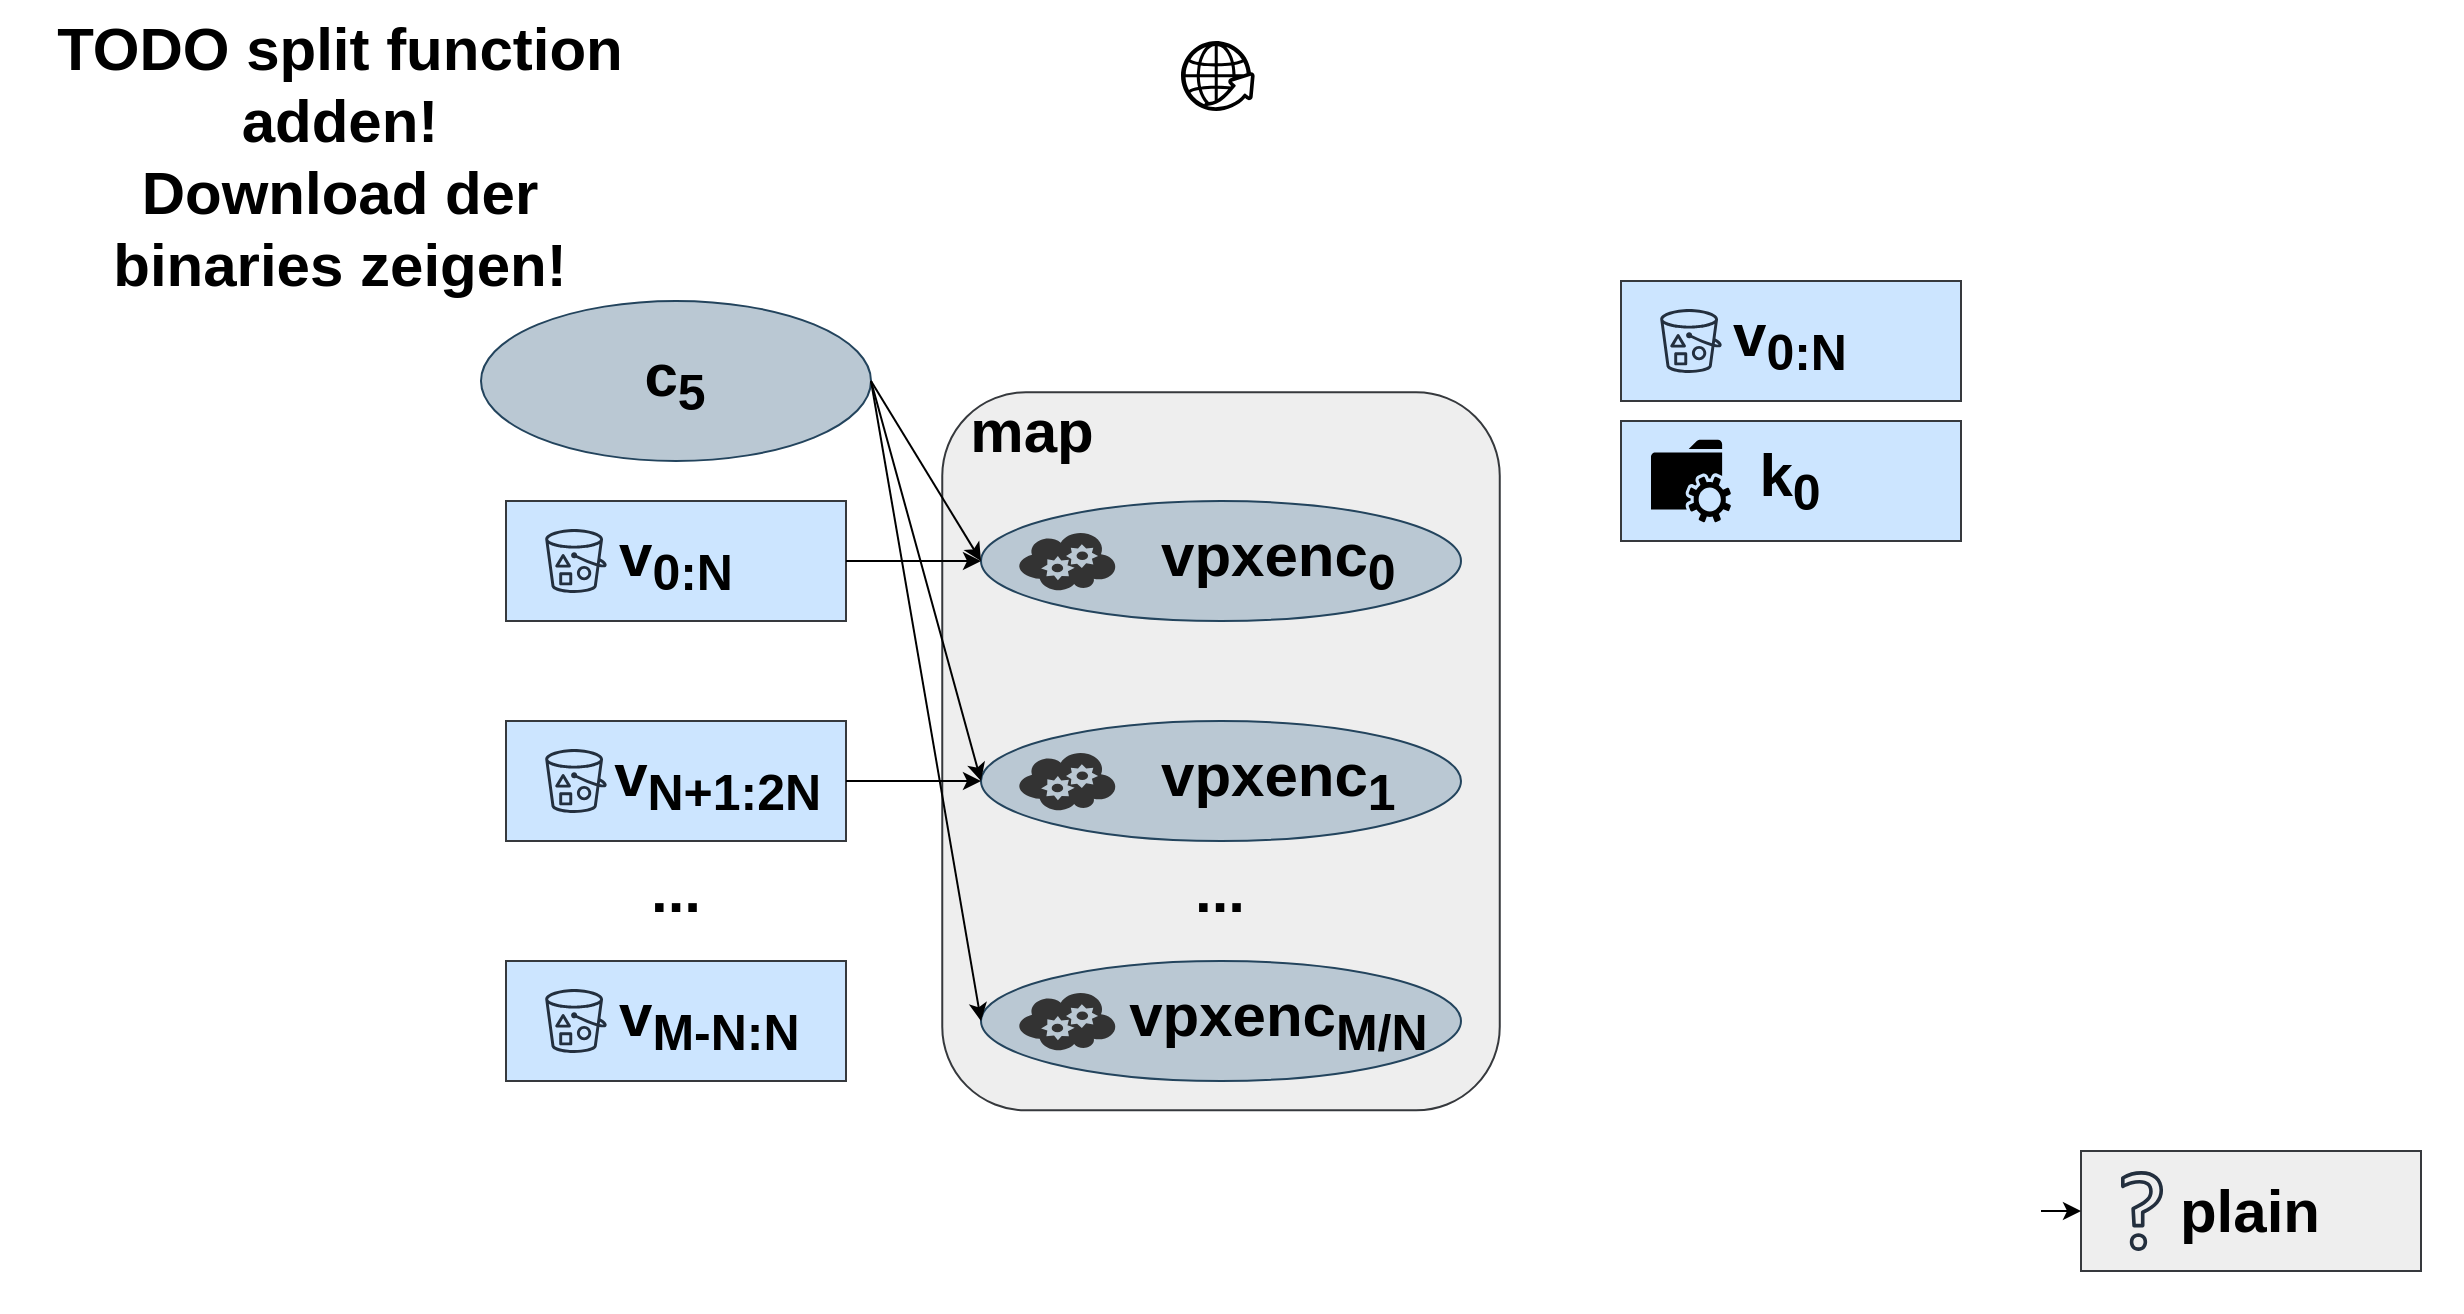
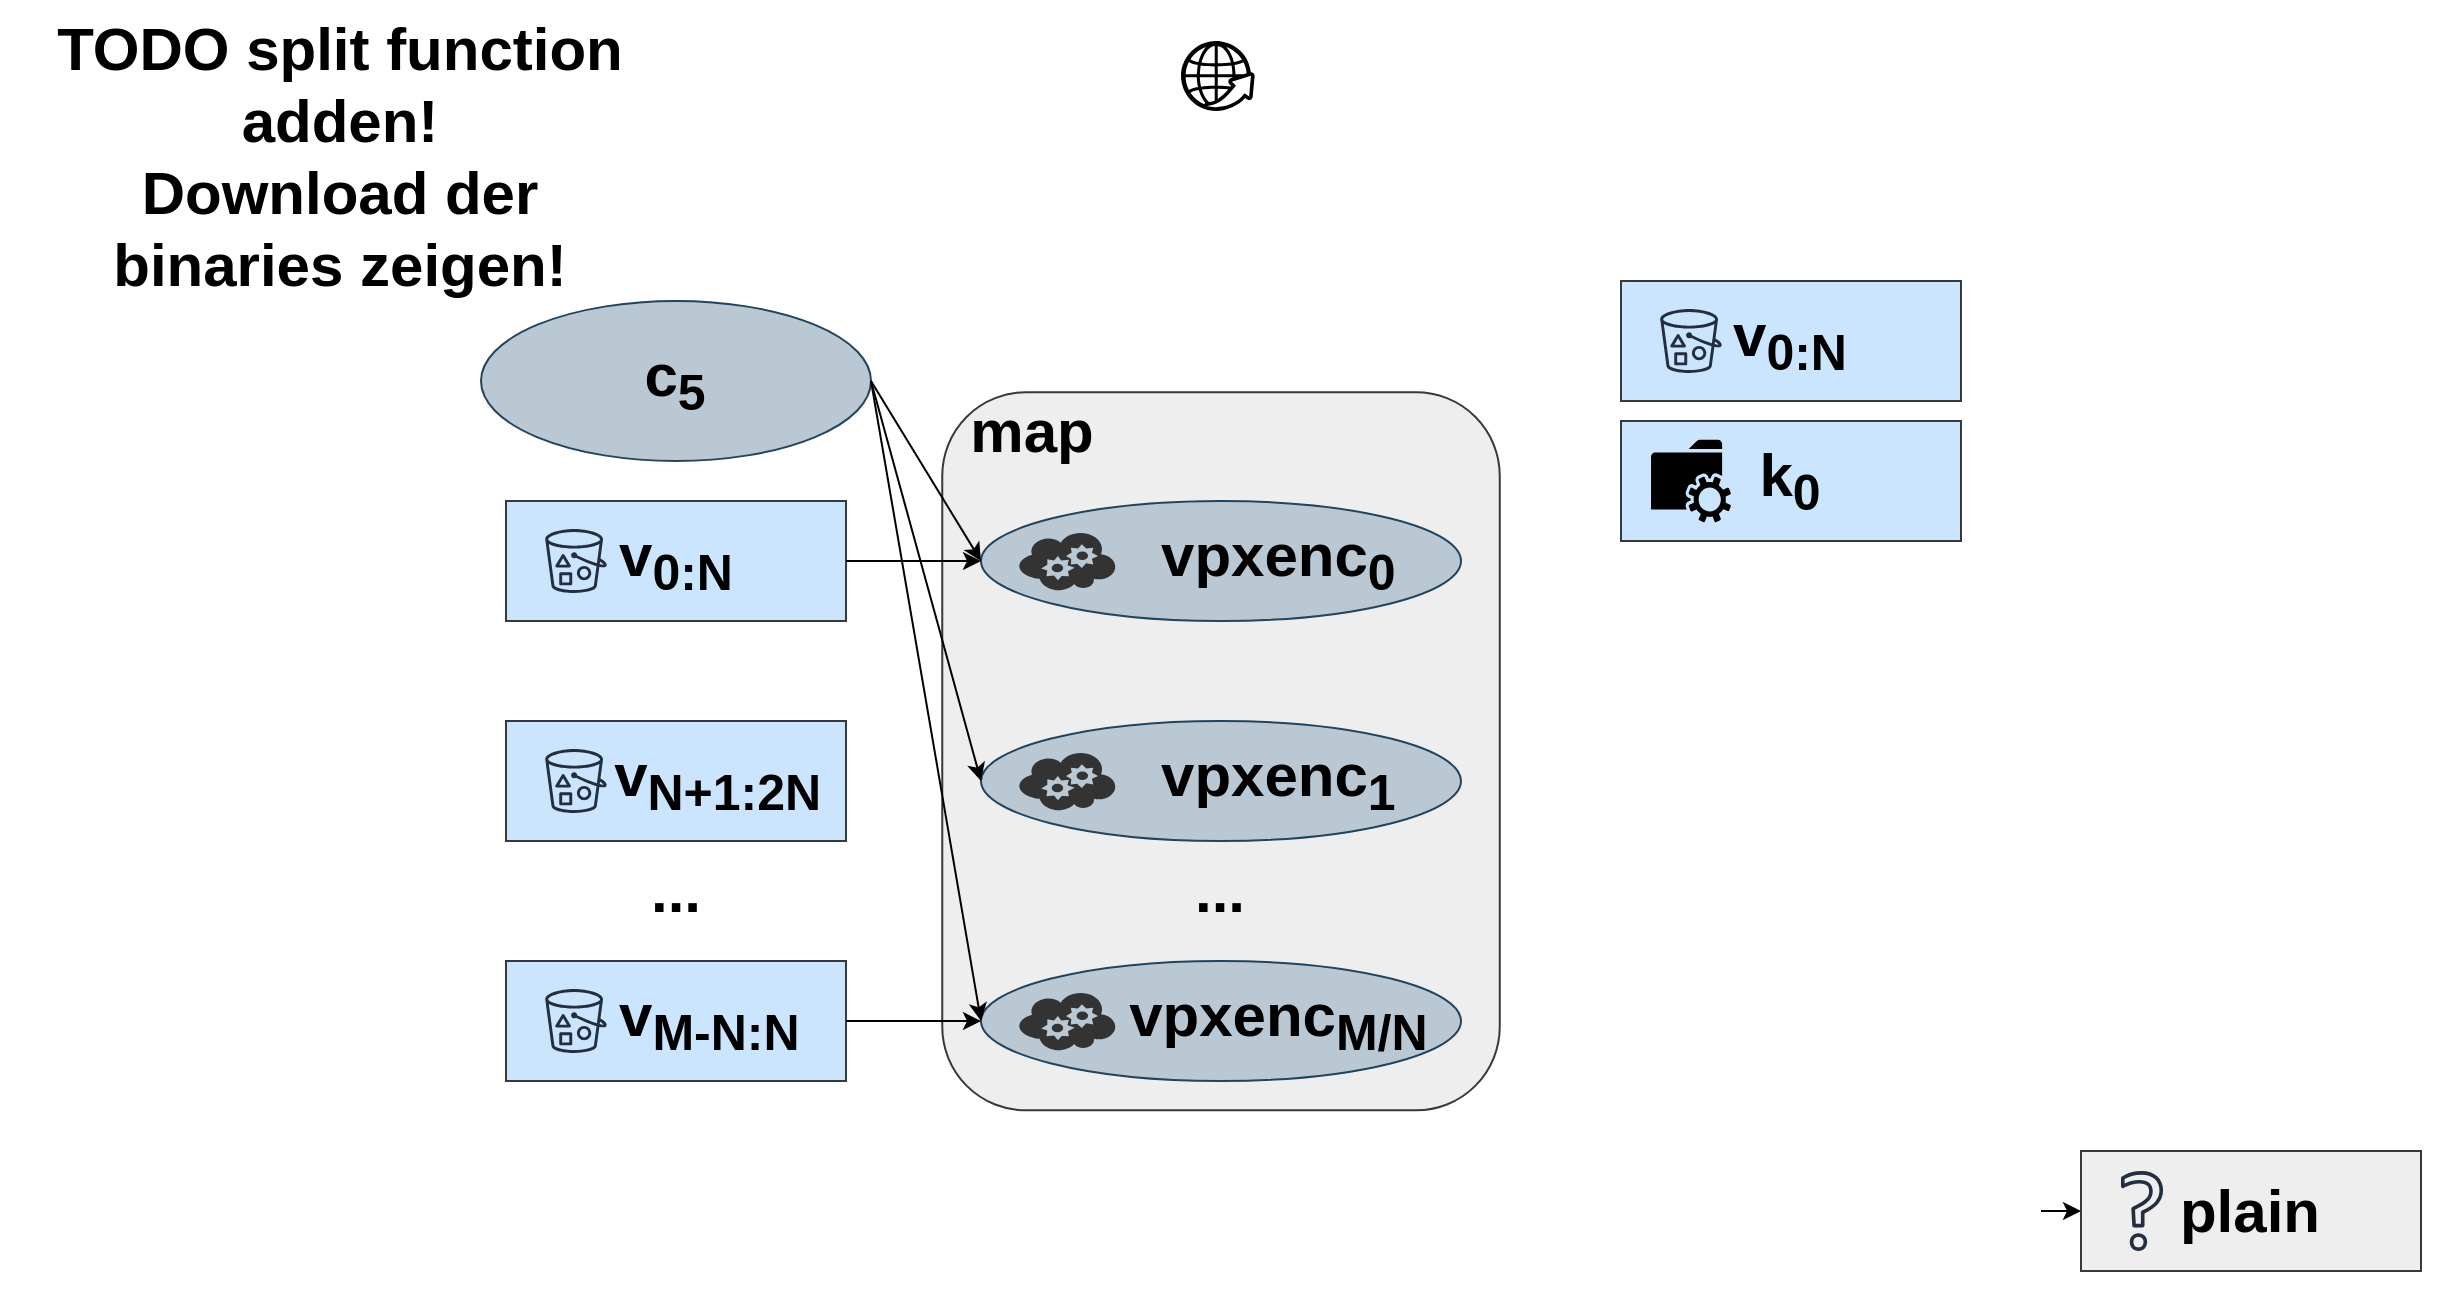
edge "vN+1:2N" -> "vpxenc1": removed
edge "vM-N:N" -> "vpxencM/N": added
